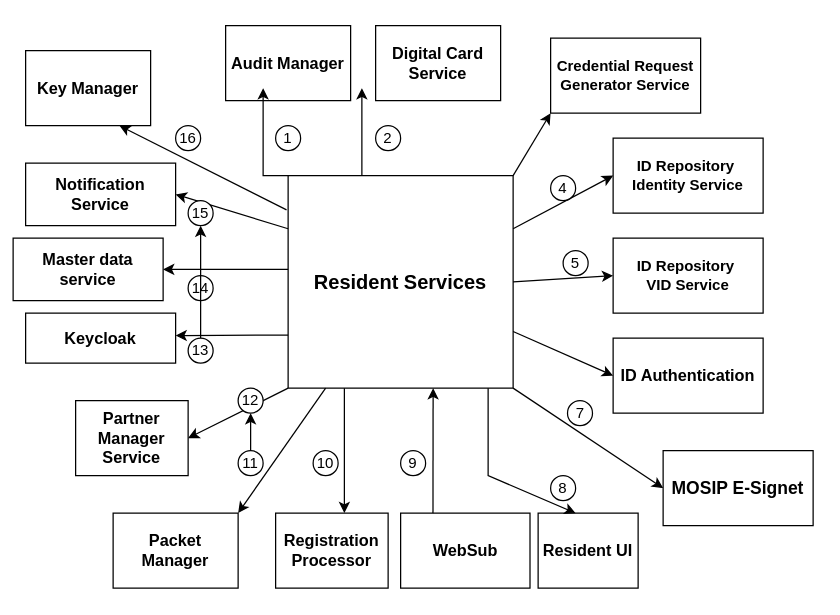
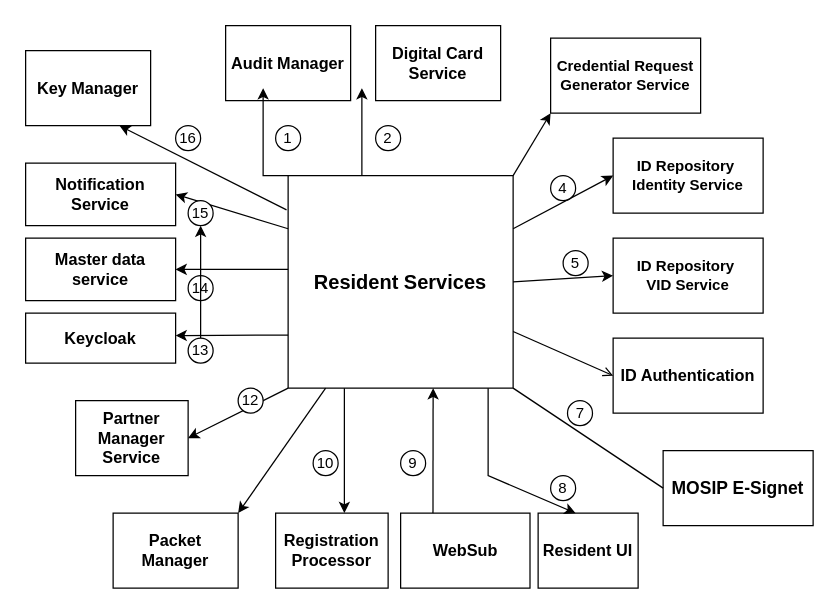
node "Master data service": moved (88, 269) -> (101, 269)
edge "Resident Services" -> "ID Authentication": arrowhead classic -> open
edge "11" -> "12": removed
node "11": removed
edge "Resident Services" -> "MOSIP E-Signet": arrowhead classic -> none
